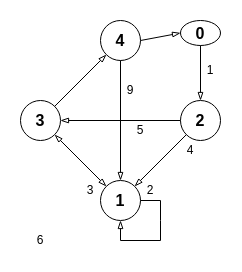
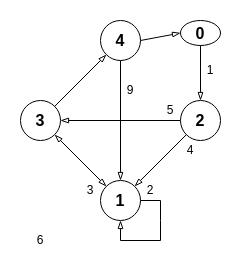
node "5": moved (141, 131) -> (171, 111)
